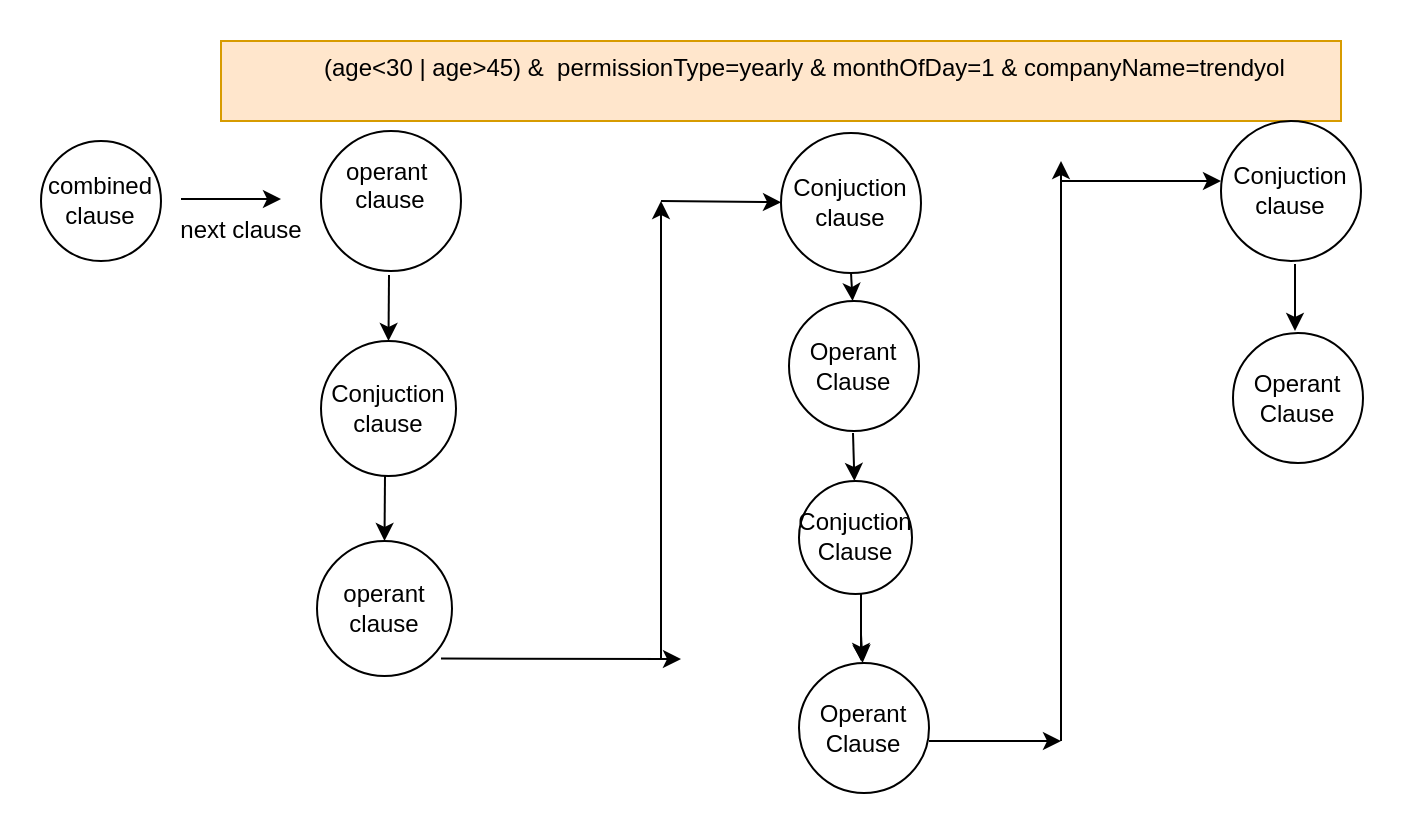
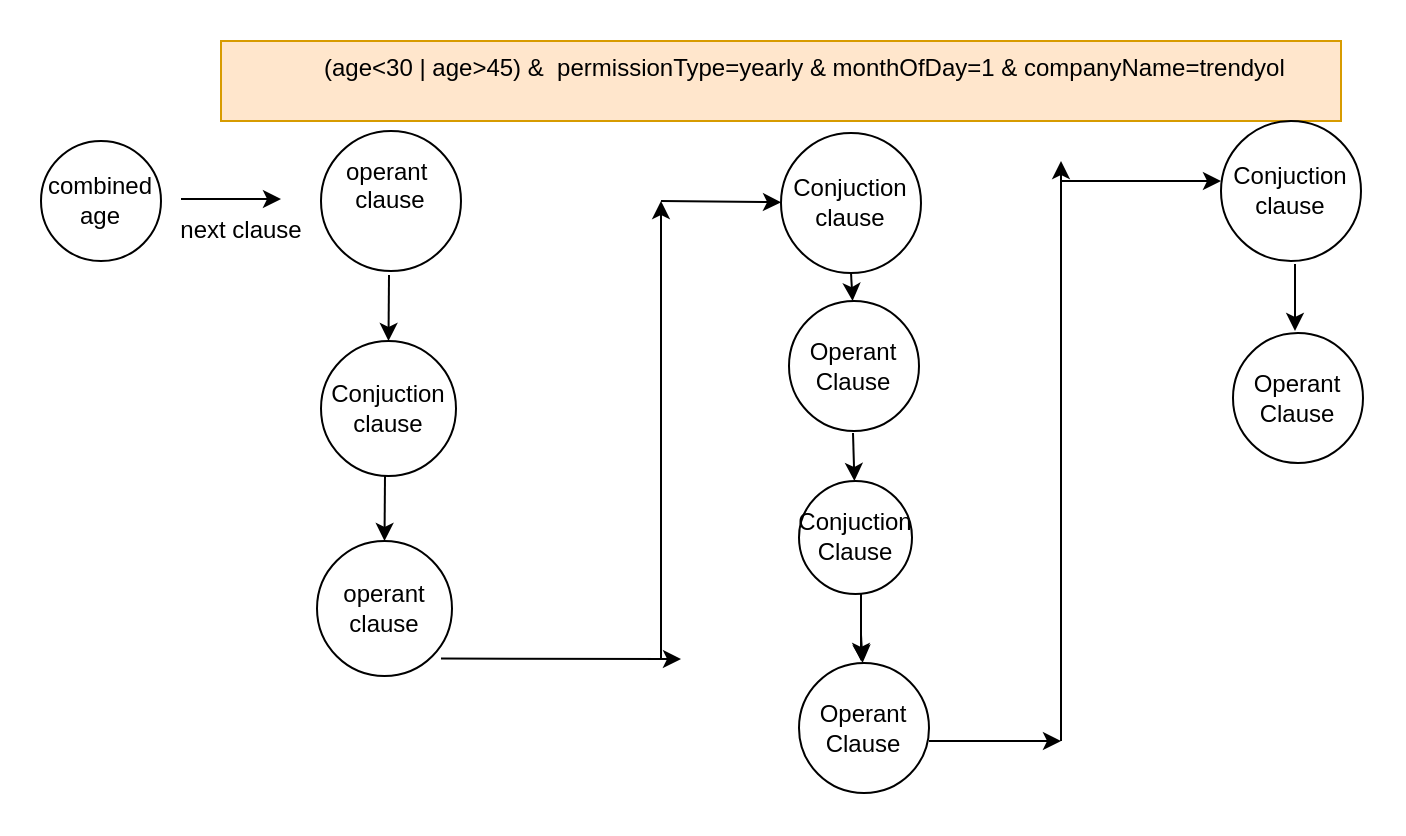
node "combined clause": label "combined clause" -> "combined age"
